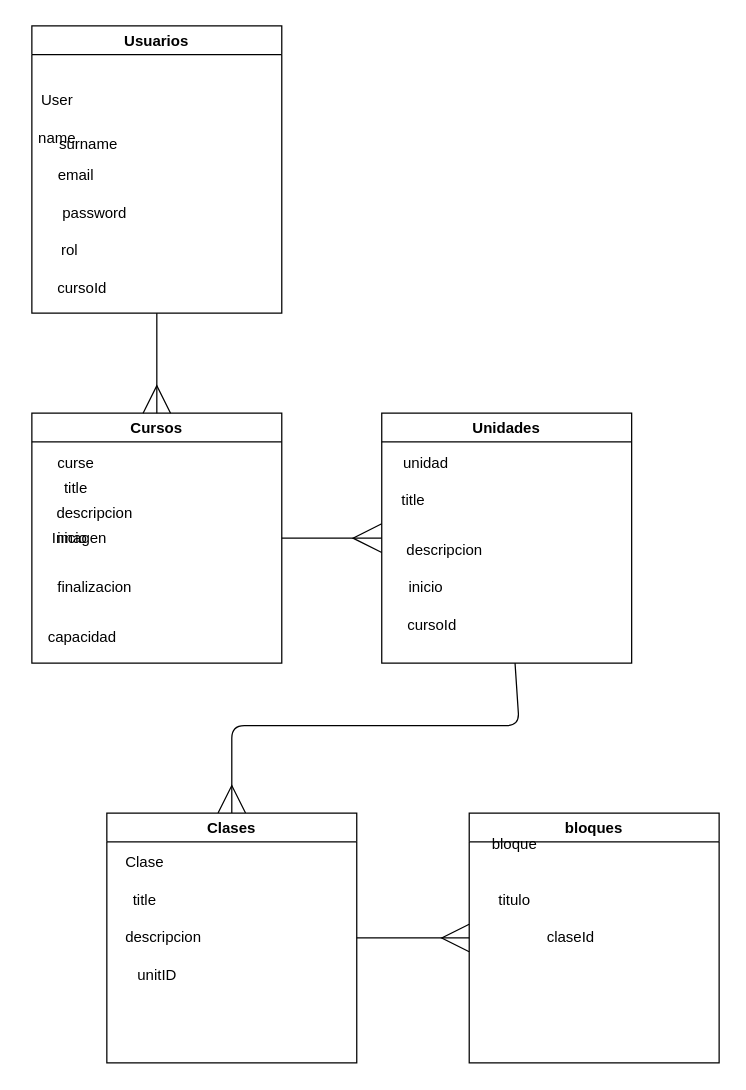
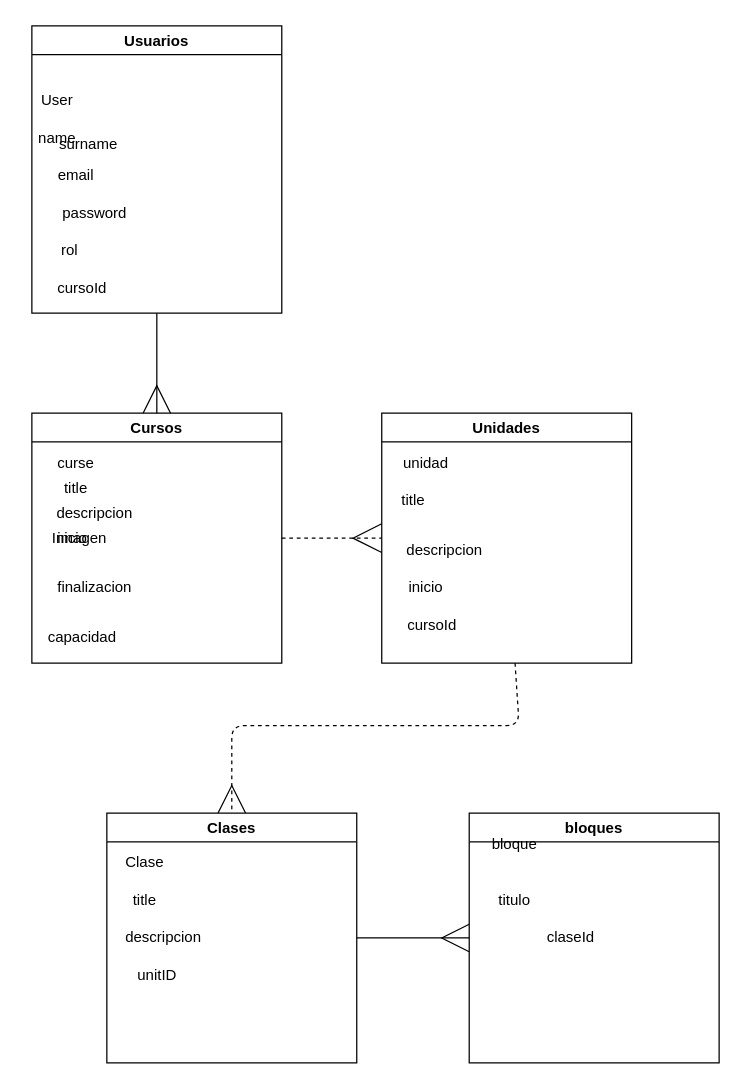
edge "Cursos" -> "Unidades": style solid -> dashed
edge "Unidades" -> "Clases": style solid -> dashed
